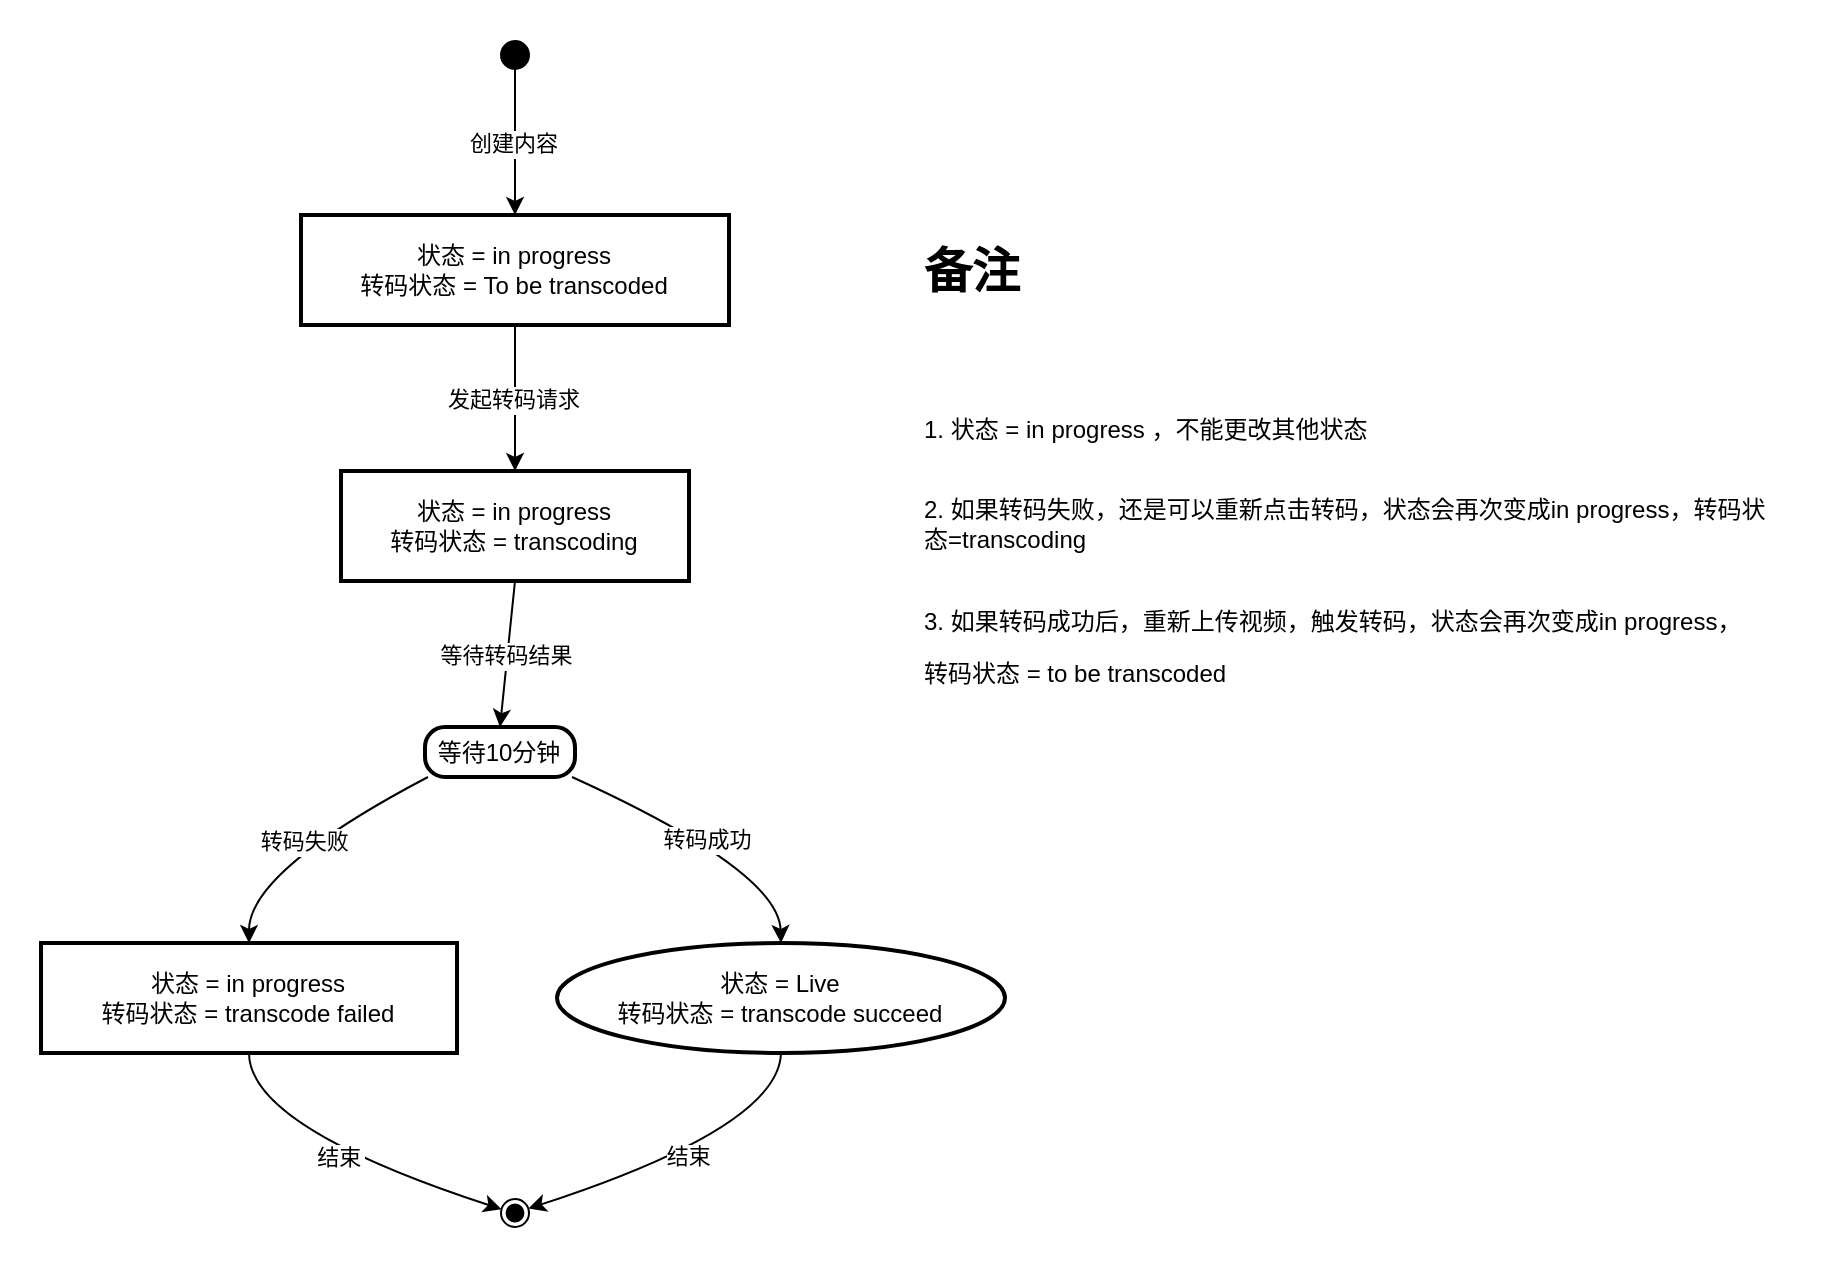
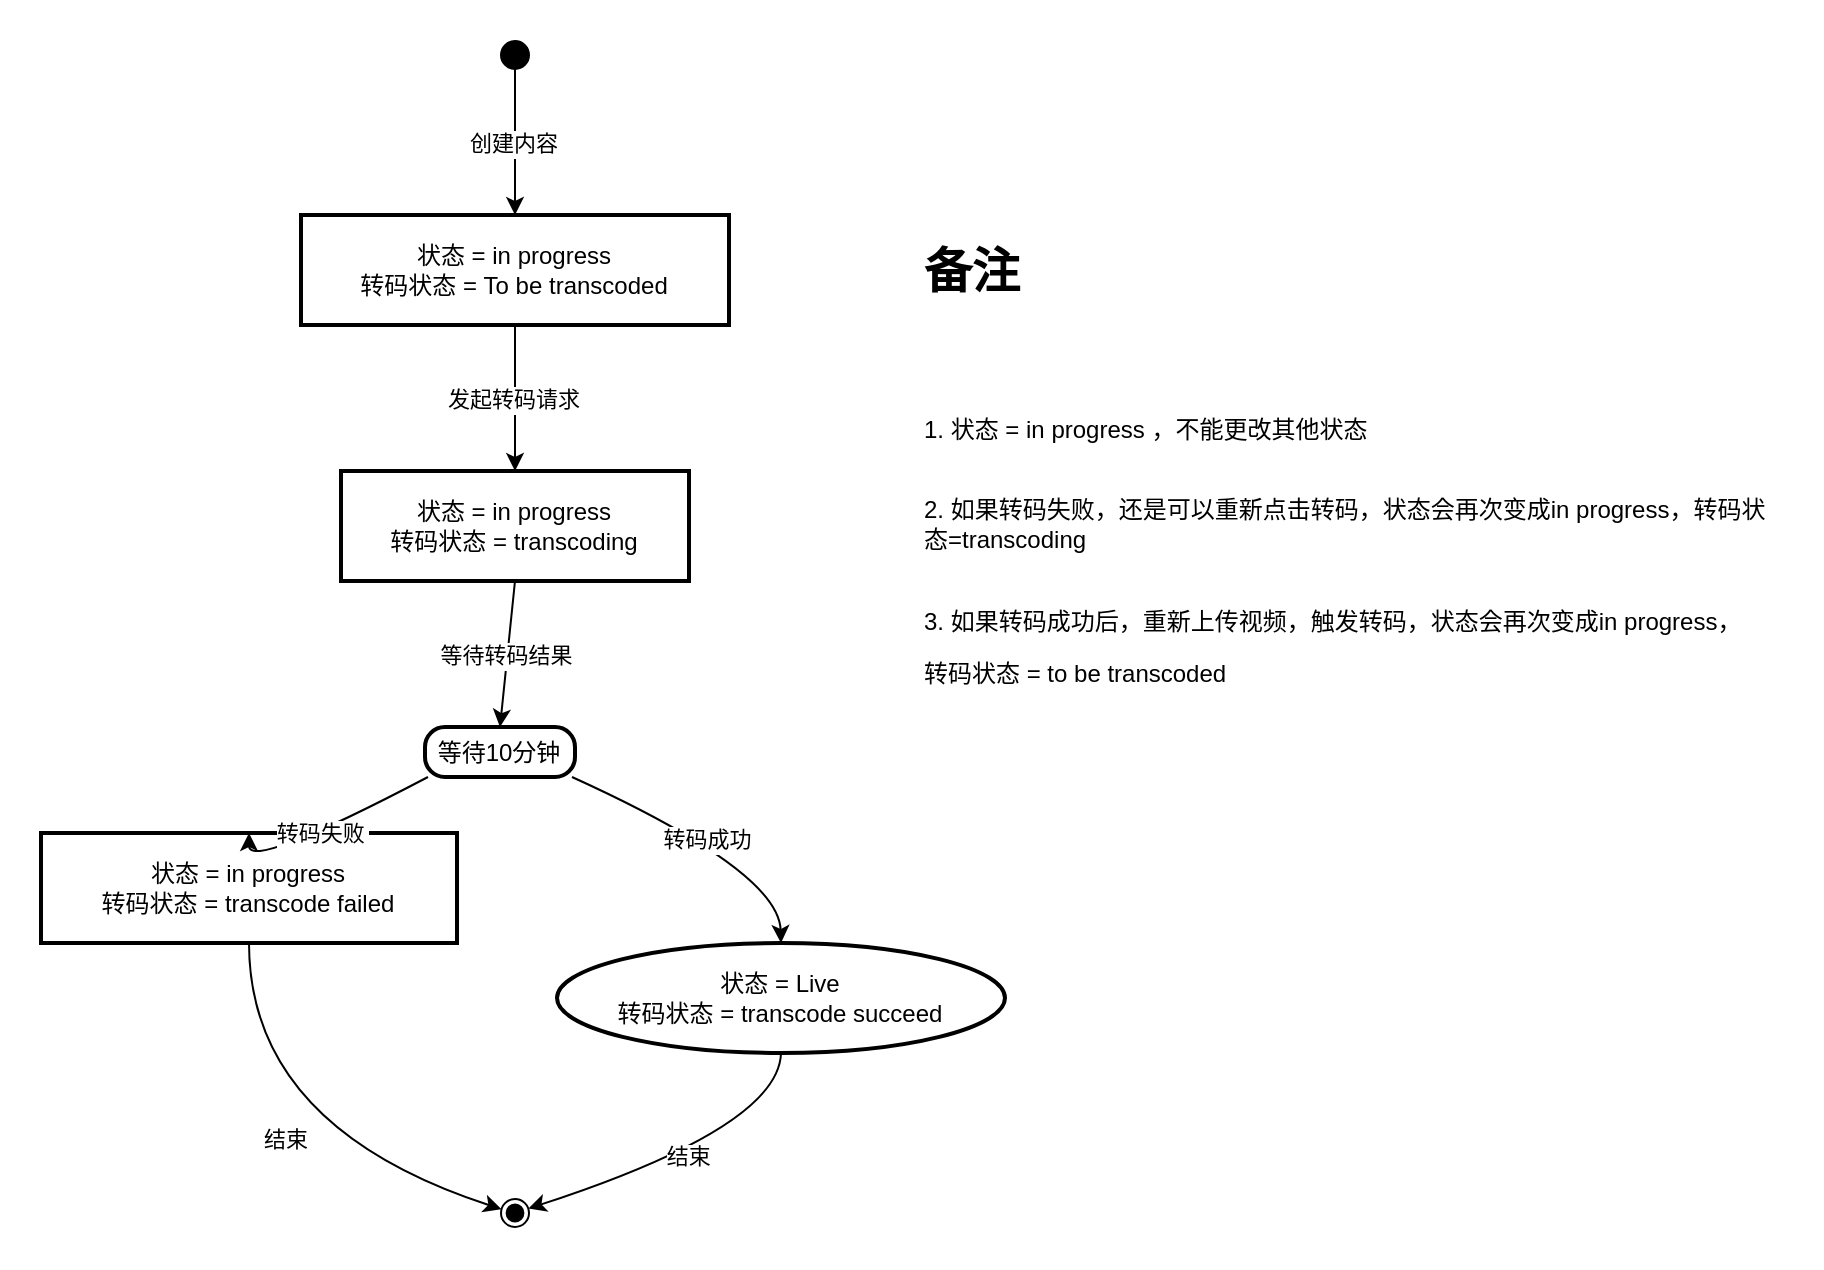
node "状态 = in progress 转码状态 = transcode failed": moved (249, 998) -> (249, 888)
